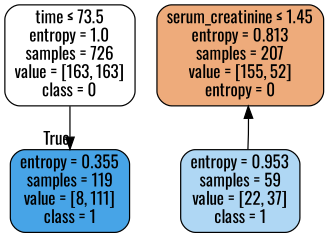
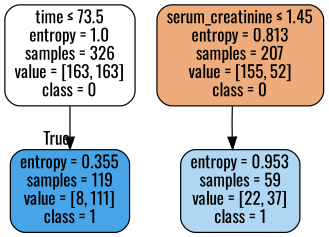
node "time ≤ 73.5": text "samples = 726" -> "samples = 326"
node "serum_creatinine ≤ 1.45": text "entropy = 0" -> "class = 0"
edge "entropy = 0.953" -> "serum_creatinine ≤ 1.45": reversed
